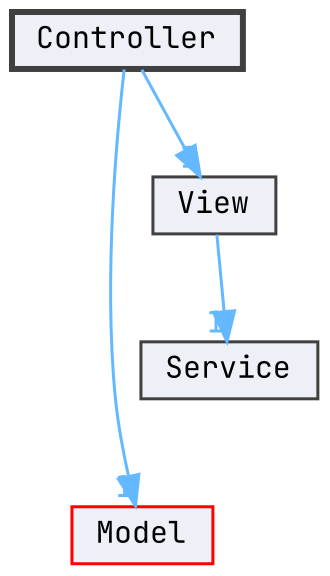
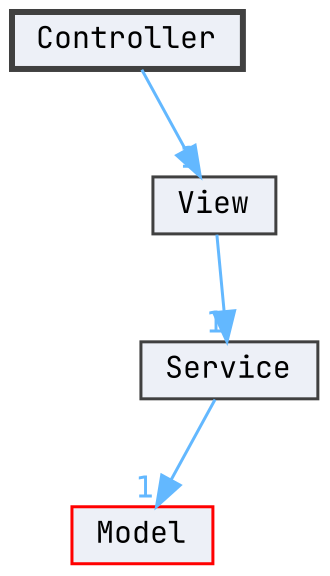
edge "Controller" -> "Model": now "Service" -> "Model"
